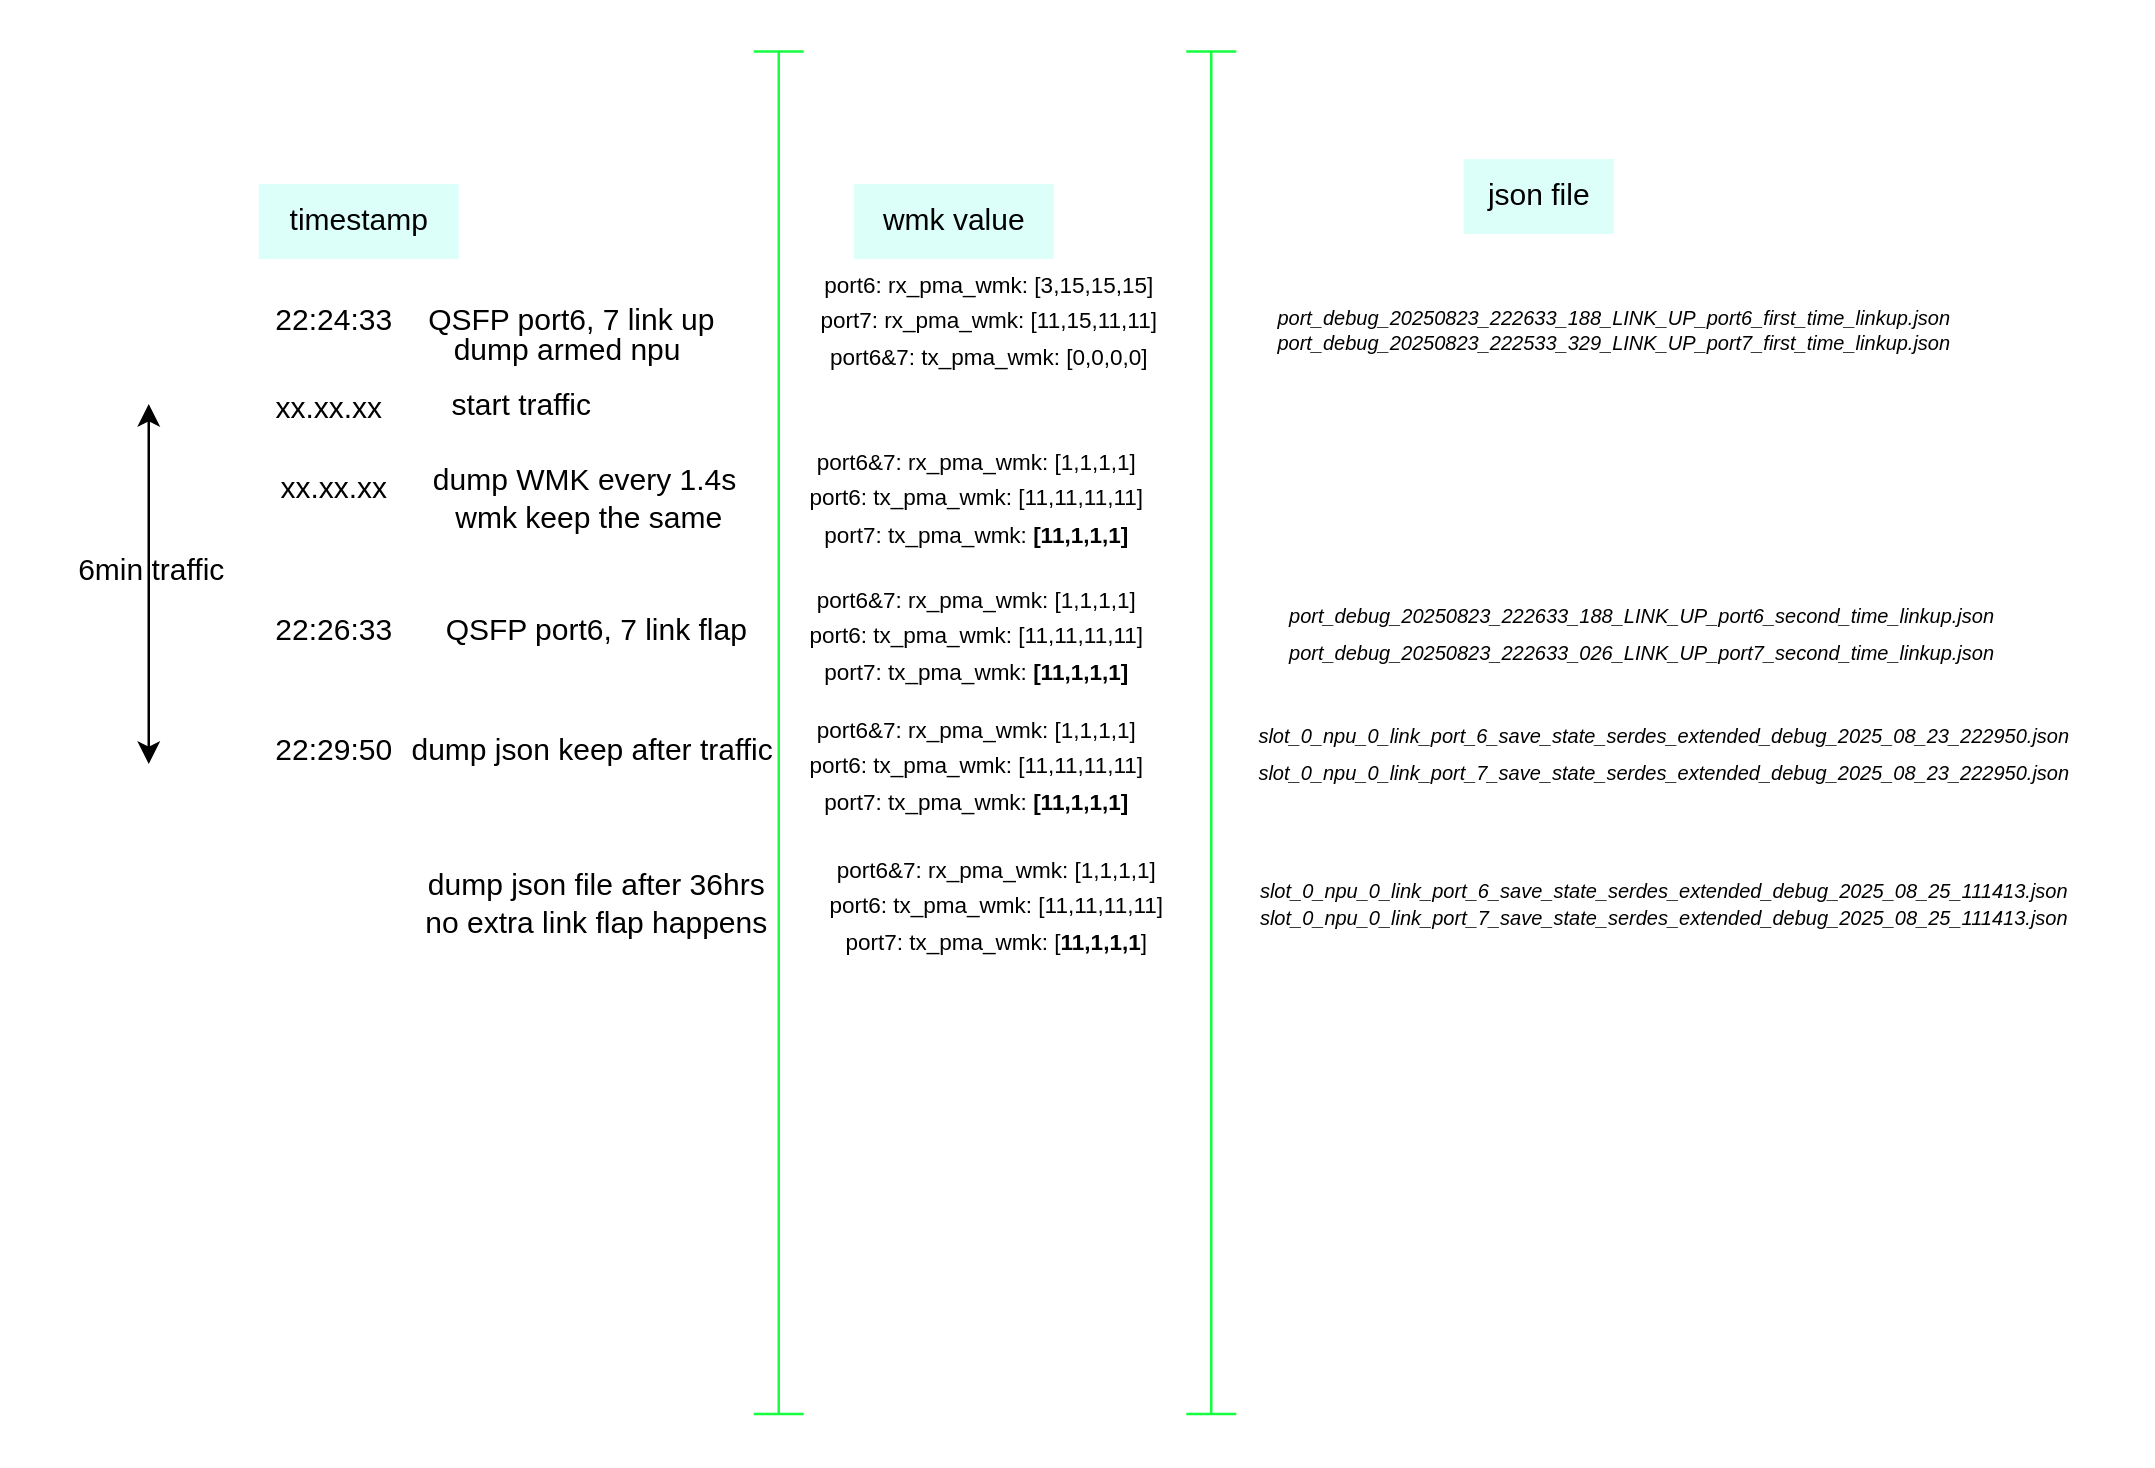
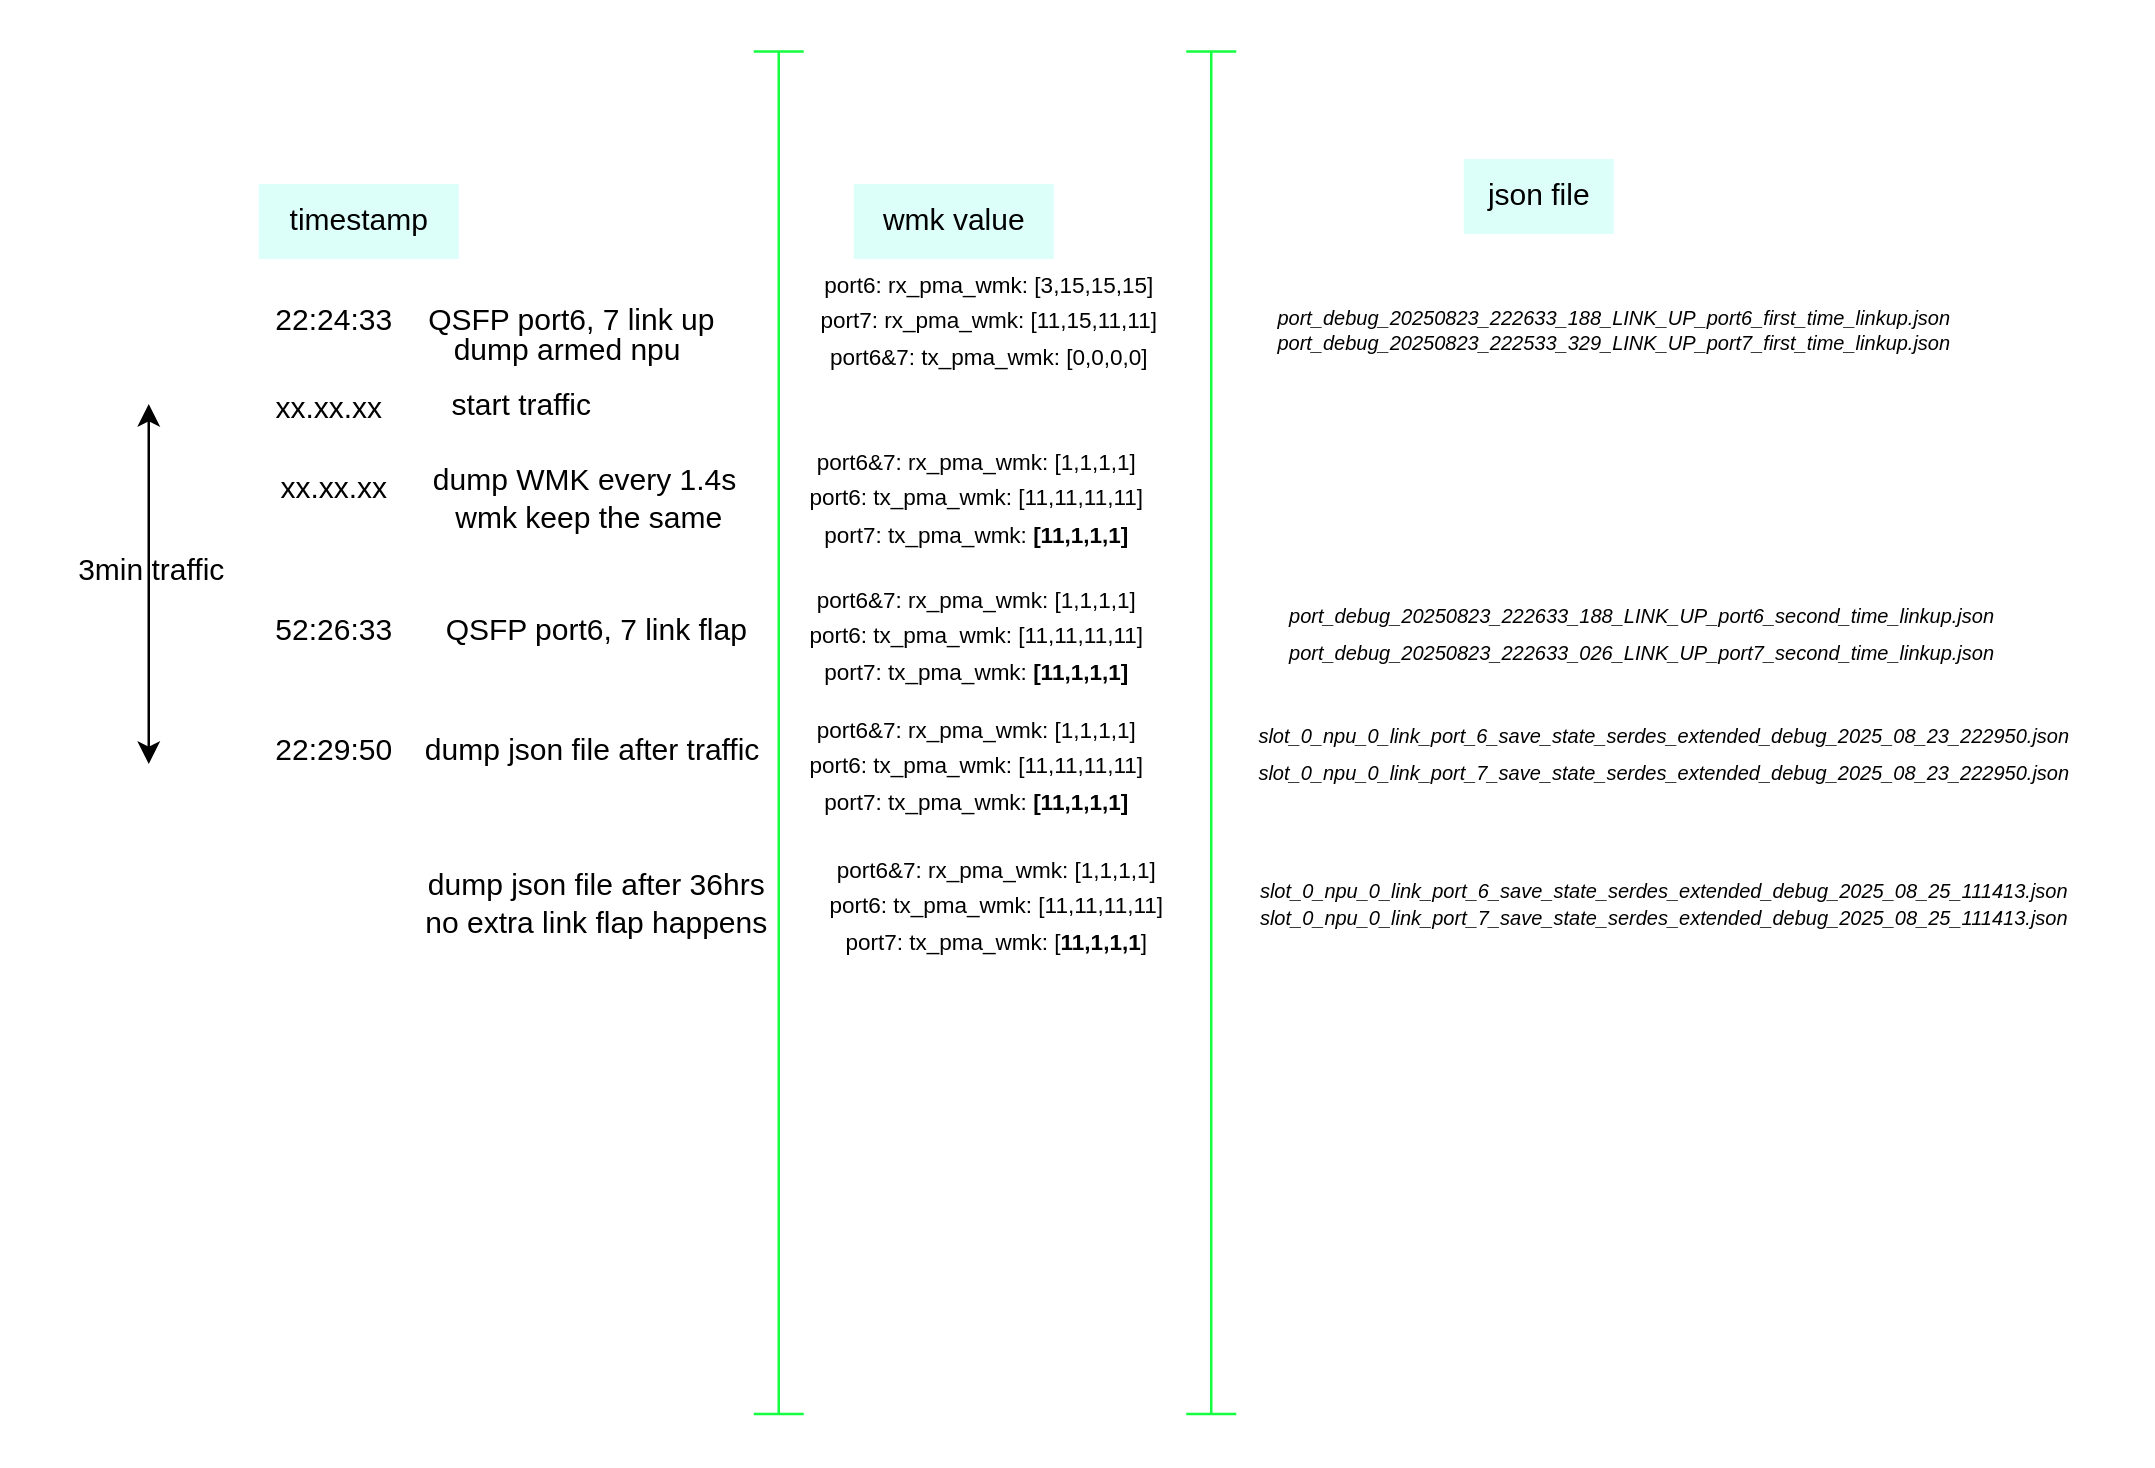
node "6min traffic": label "6min traffic" -> "3min traffic"
node "22:26:33": label "22:26:33" -> "52:26:33"
node "dump json keep after traffic": label "dump json keep after traffic" -> "dump json file after traffic"
